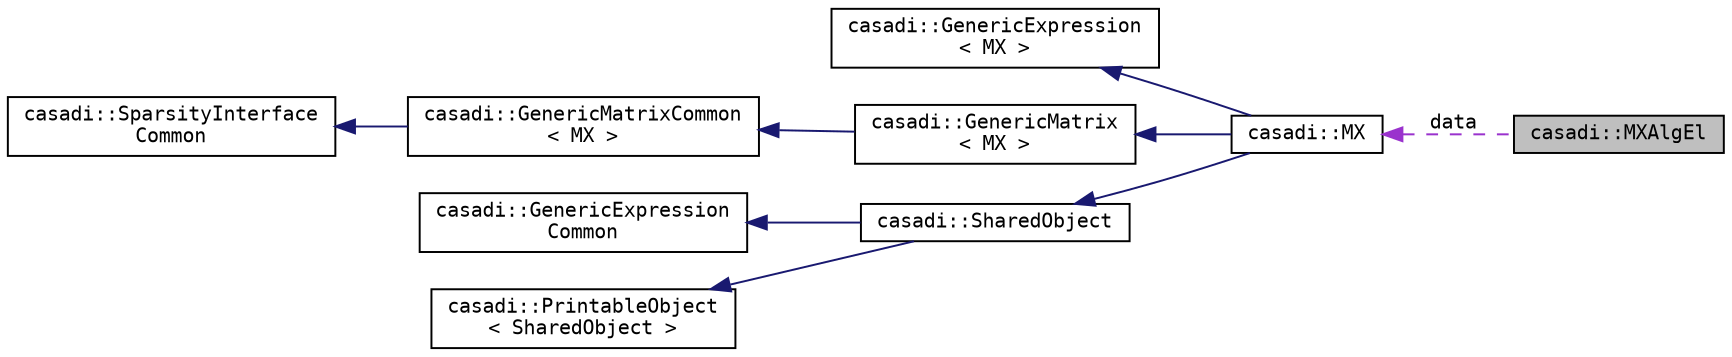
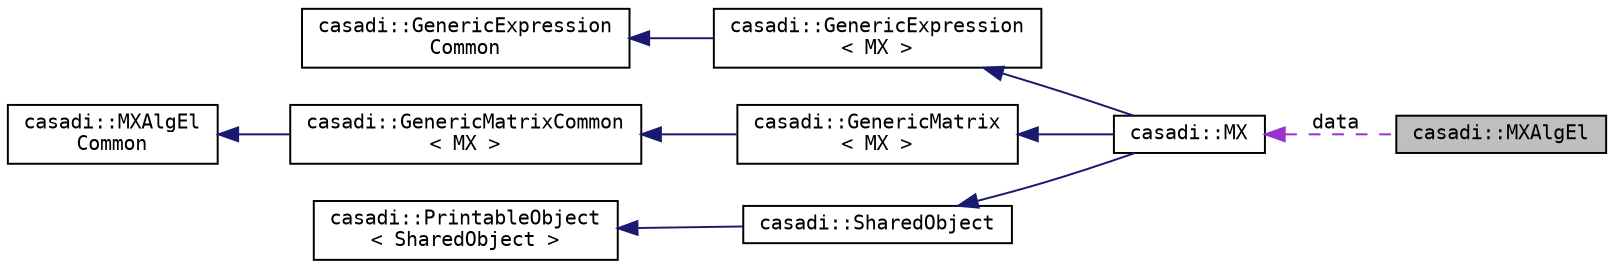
node "casadi::SparsityInterface Common": label "casadi::SparsityInterface Common" -> "casadi::MXAlgEl Common"
edge "casadi::SharedObject" -> "casadi::GenericExpression Common": now "casadi::GenericExpression < MX >" -> "casadi::GenericExpression Common"
